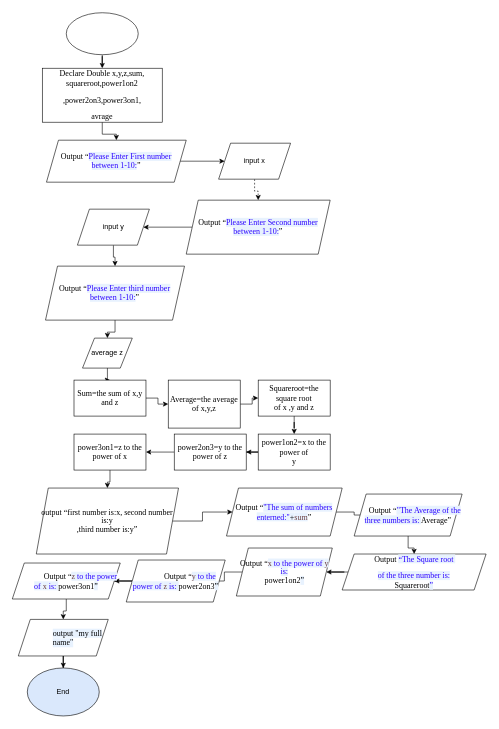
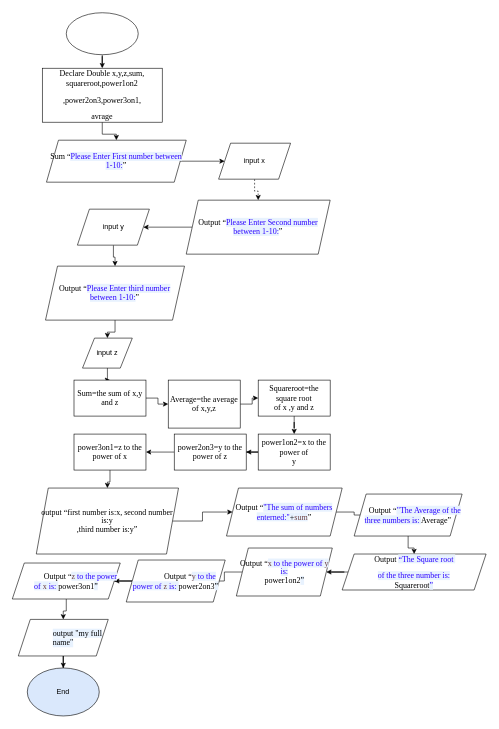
node "Output “Please Enter First number between 1-10:”": label "Output “Please Enter First number between 1-10:”" -> "Sum “Please Enter First number between 1-10:”"
node "average z": label "average z" -> "input z"
